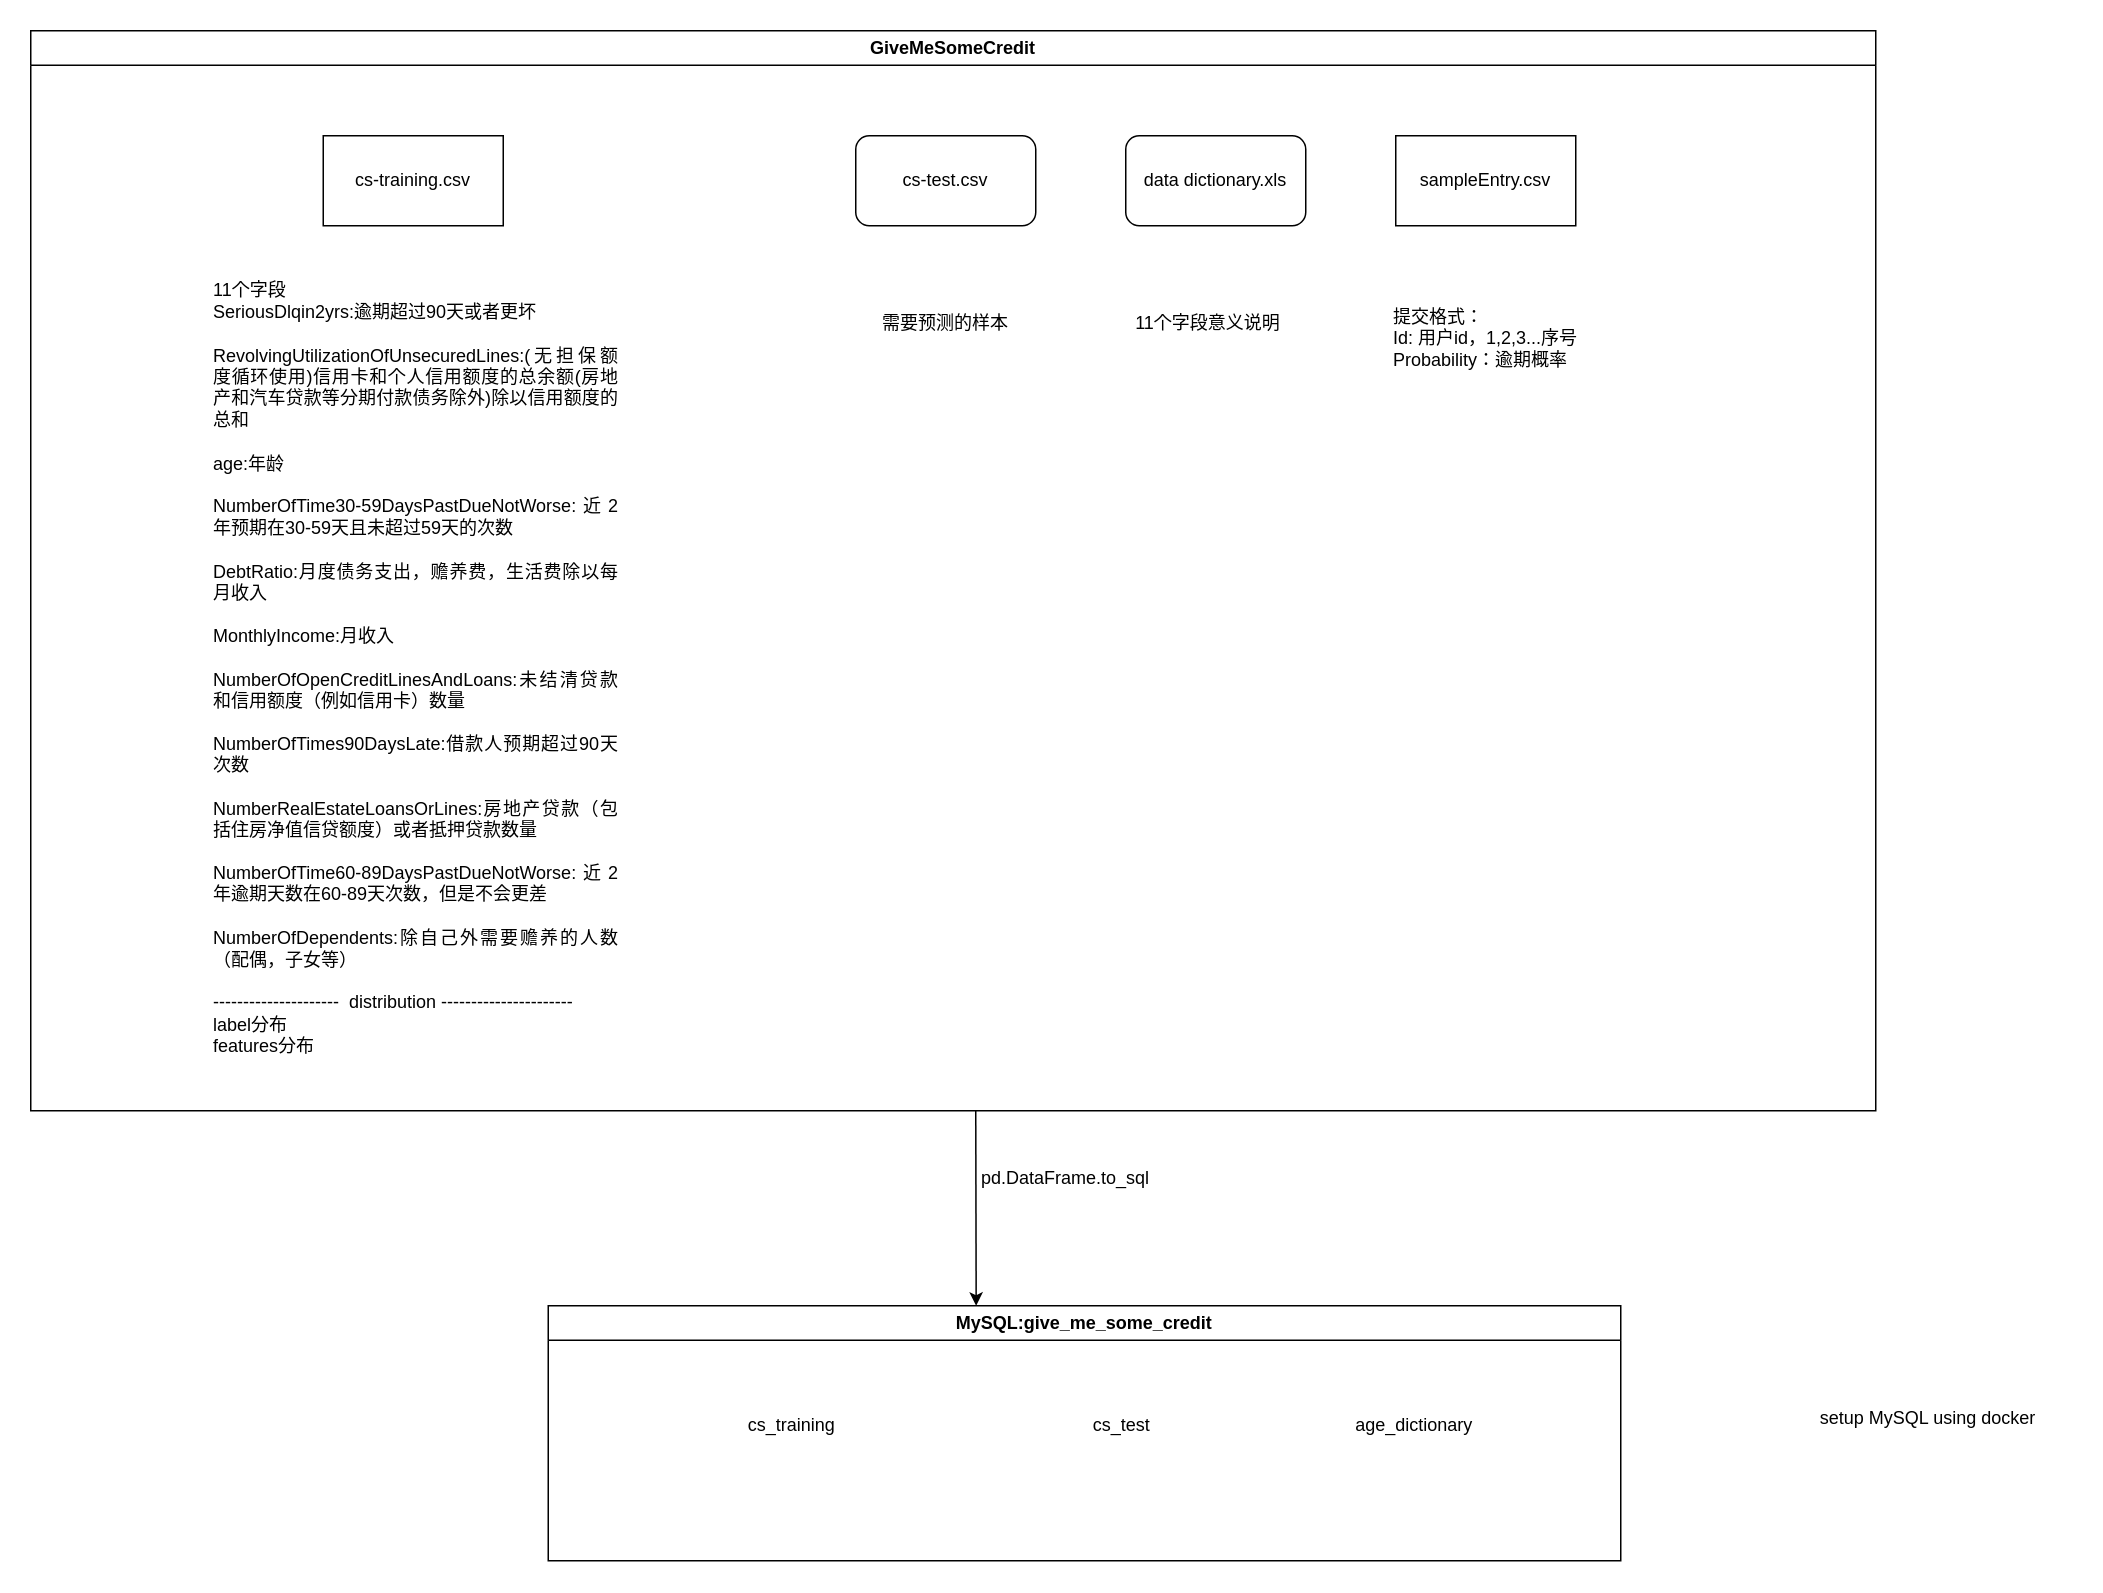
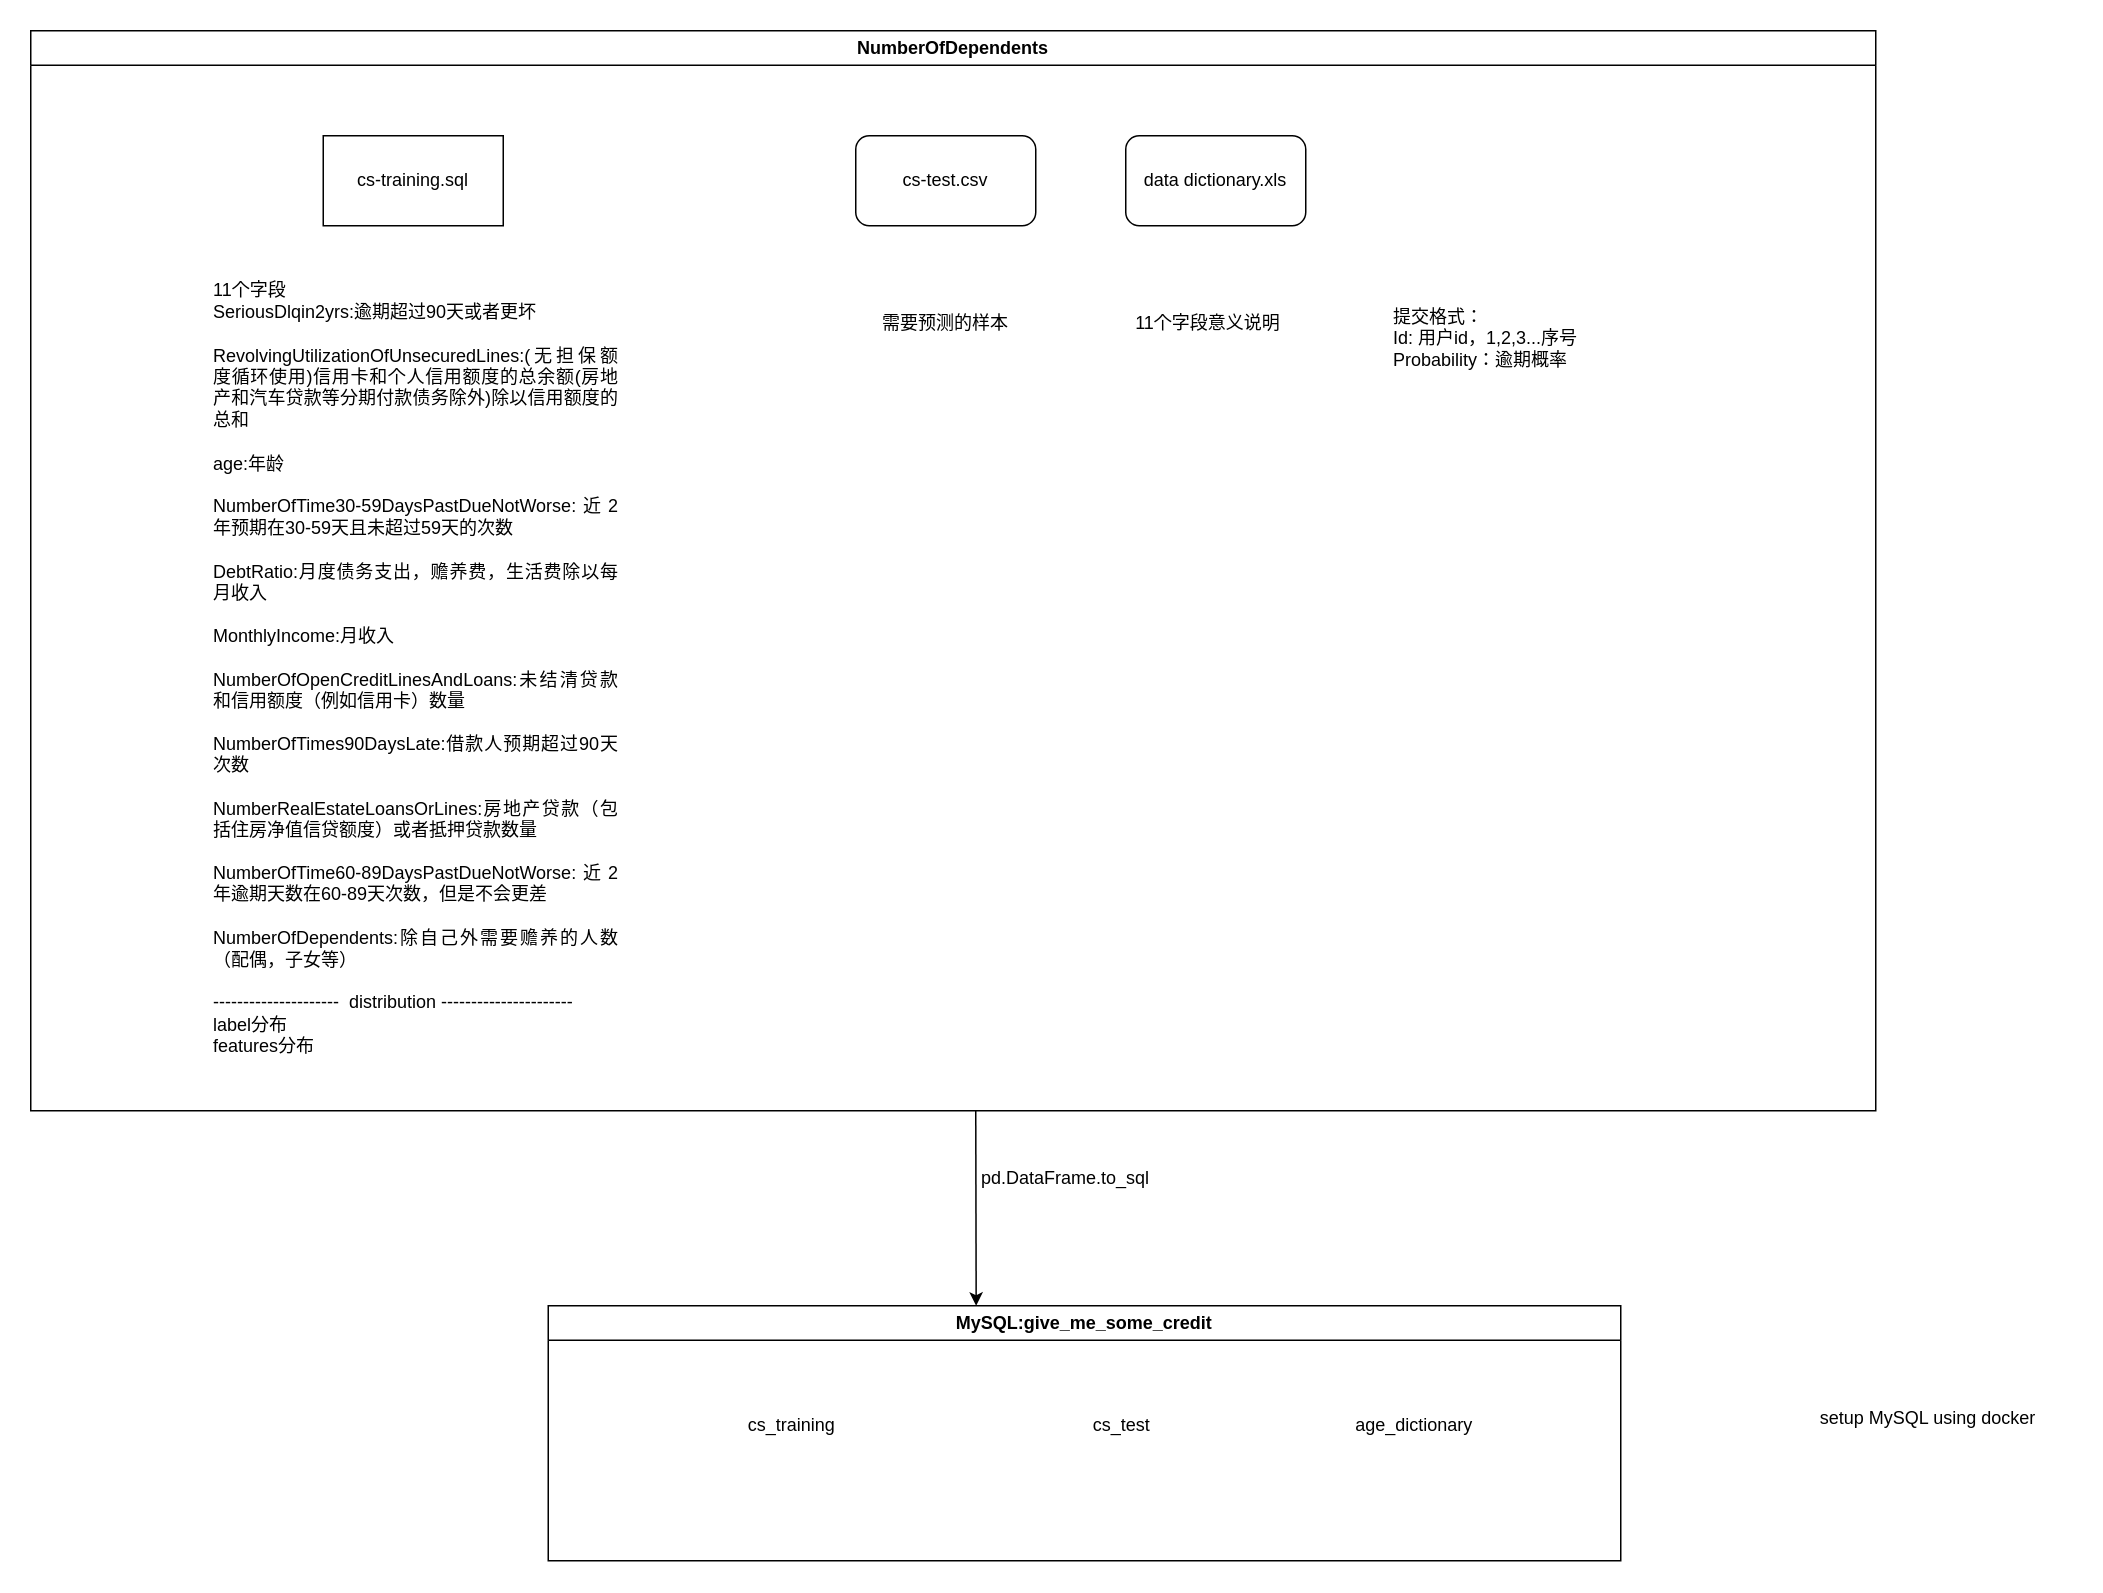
node "GiveMeSomeCredit": label "GiveMeSomeCredit" -> "NumberOfDependents"
node "cs-training.csv": label "cs-training.csv" -> "cs-training.sql"
node "sampleEntry.csv": removed
